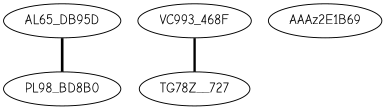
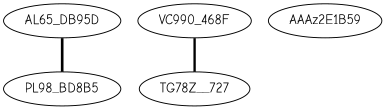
node "VC993_468F": label "VC993_468F" -> "VC990_468F"
node "AAAz2E1B69": label "AAAz2E1B69" -> "AAAz2E1B59"
node "PL98_BD8B0": label "PL98_BD8B0" -> "PL98_BD8B5"
